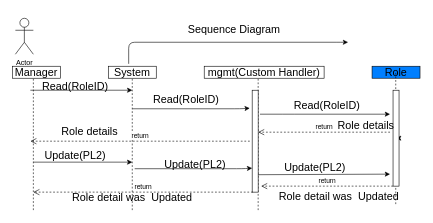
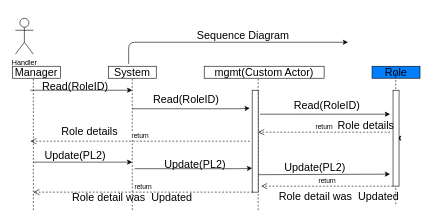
node "Sequence Diagram": moved (234, 21) -> (243, 27)
node "Actor": label "Actor" -> "Handler"
node "mgmt(Custom Handler)": label "mgmt(Custom Handler)" -> "mgmt(Custom Actor)"
